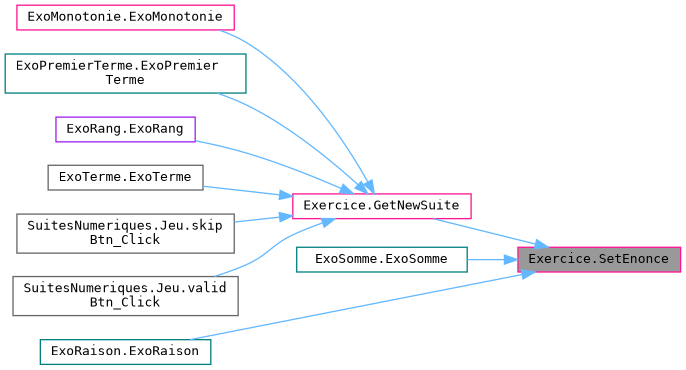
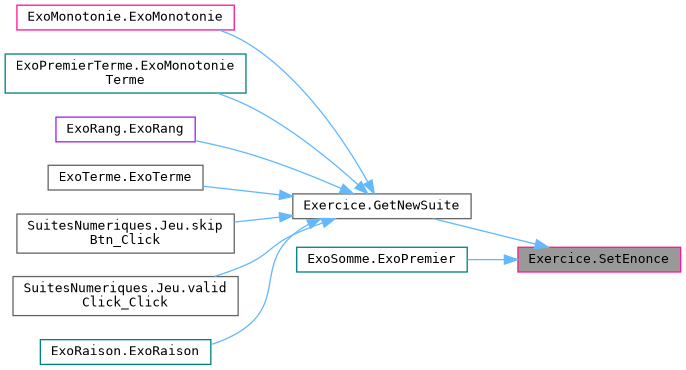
node "ExoPremierTerme.ExoPremier Terme": label "ExoPremierTerme.ExoPremier Terme" -> "ExoPremierTerme.ExoMonotonie Terme"
node "Exercice.GetNewSuite": color deeppink -> gray40
node "ExoSomme.ExoSomme": label "ExoSomme.ExoSomme" -> "ExoSomme.ExoPremier"
node "SuitesNumeriques.Jeu.valid Btn_Click": label "SuitesNumeriques.Jeu.valid Btn_Click" -> "SuitesNumeriques.Jeu.valid Click_Click"
edge "ExoRaison.ExoRaison" -> "Exercice.SetEnonce": now "ExoRaison.ExoRaison" -> "Exercice.GetNewSuite"
